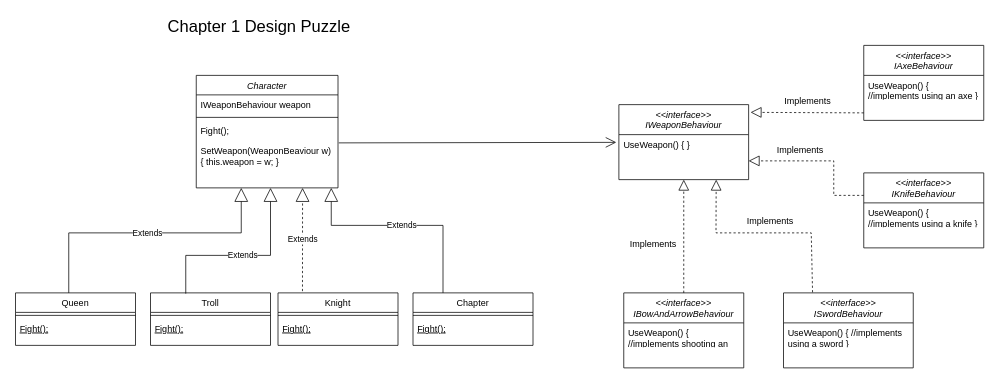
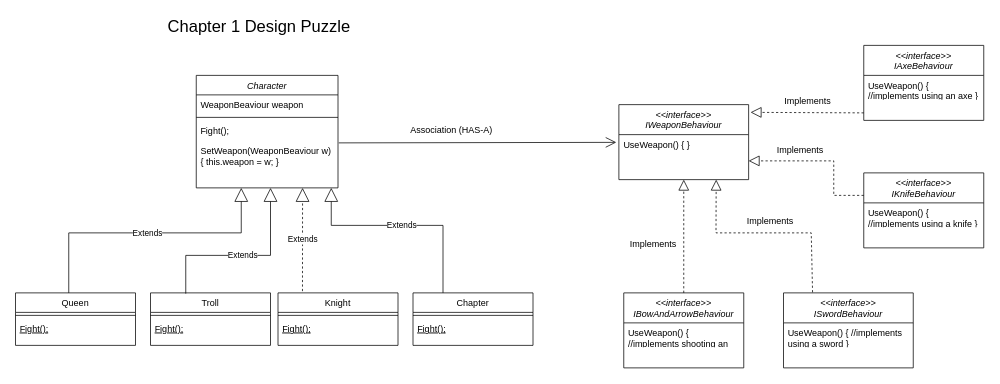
node "IWeaponBehaviour weapon": label "IWeaponBehaviour weapon" -> "WeaponBeaviour weapon"
node "Association (HAS-A)": added
